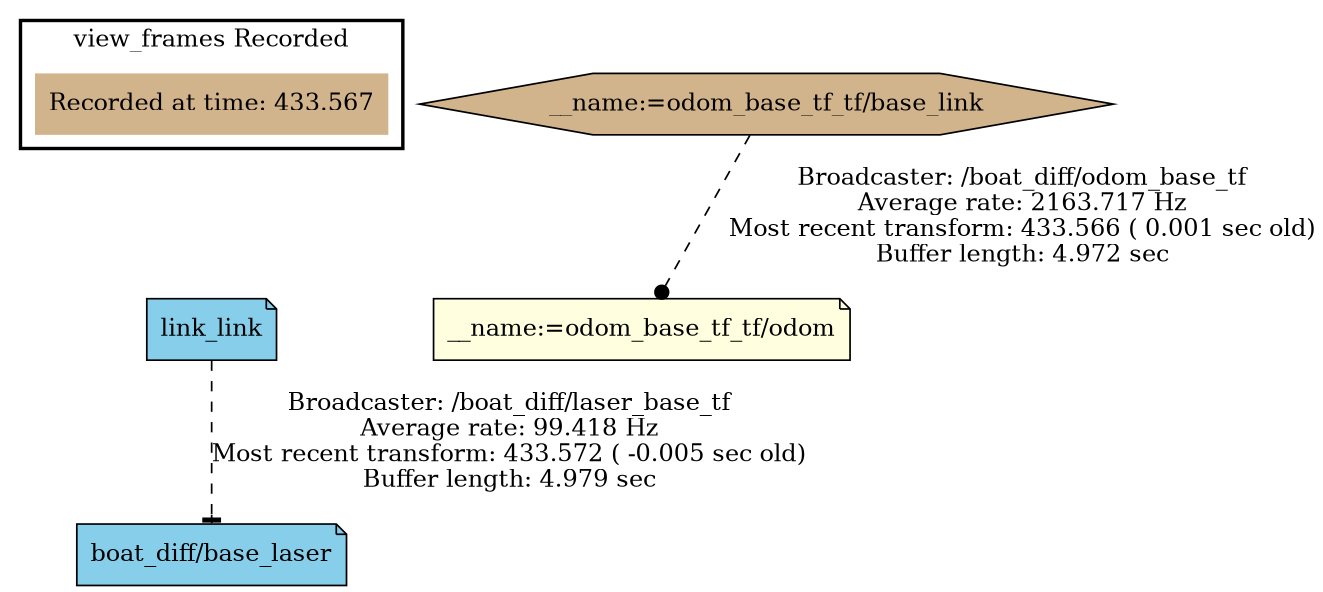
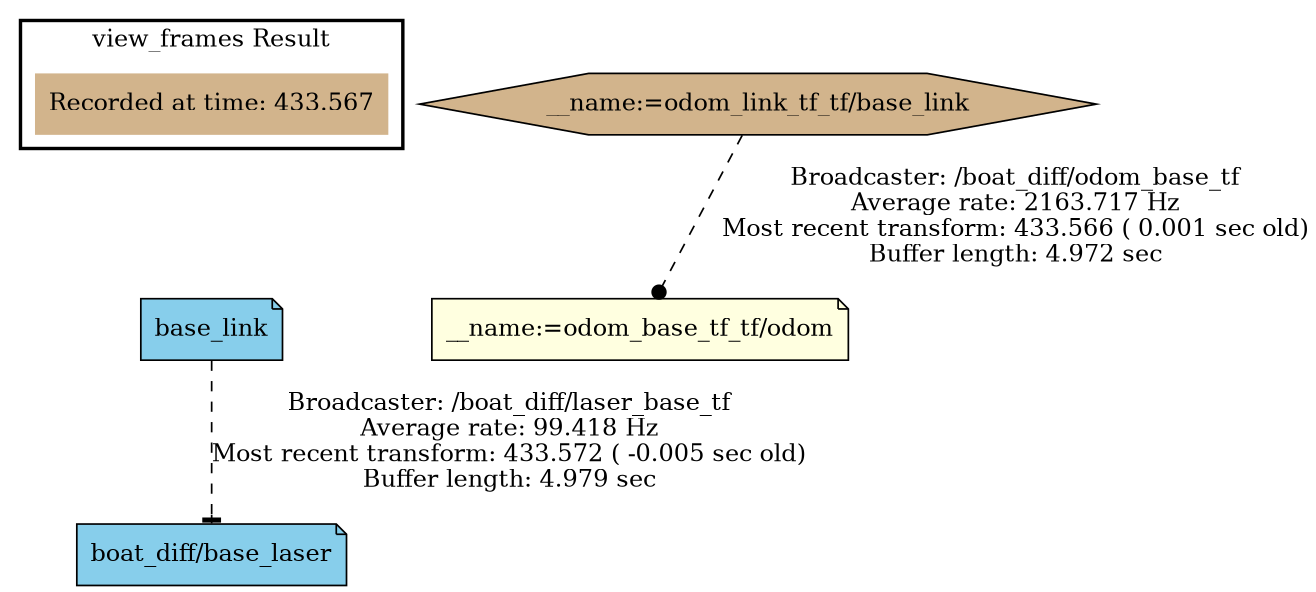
cluster "view_frames Recorded": label "view_frames Recorded" -> "view_frames Result"
node "__name:=odom_base_tf_tf/base_link": label "__name:=odom_base_tf_tf/base_link" -> "__name:=odom_link_tf_tf/base_link"
node "link_link": label "link_link" -> "base_link"
